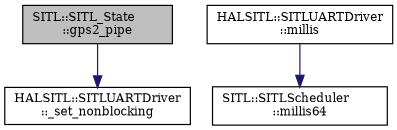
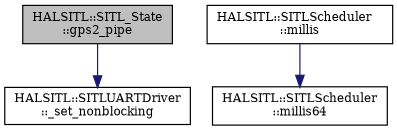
node "SITL::SITL_State ::gps2_pipe": label "SITL::SITL_State ::gps2_pipe" -> "HALSITL::SITL_State ::gps2_pipe"
node "HALSITL::SITLUARTDriver ::millis": label "HALSITL::SITLUARTDriver ::millis" -> "HALSITL::SITLScheduler ::millis"
node "SITL::SITLScheduler ::millis64": label "SITL::SITLScheduler ::millis64" -> "HALSITL::SITLScheduler ::millis64"
